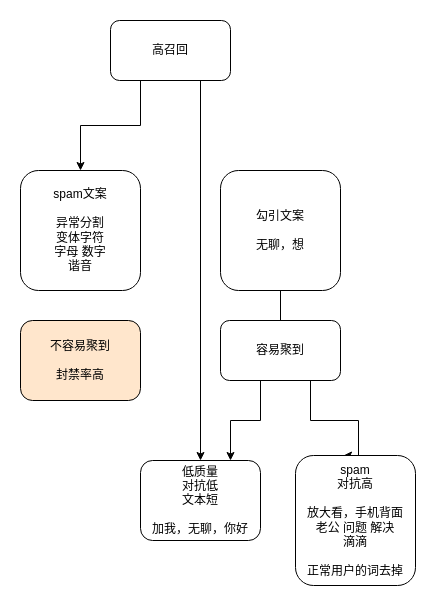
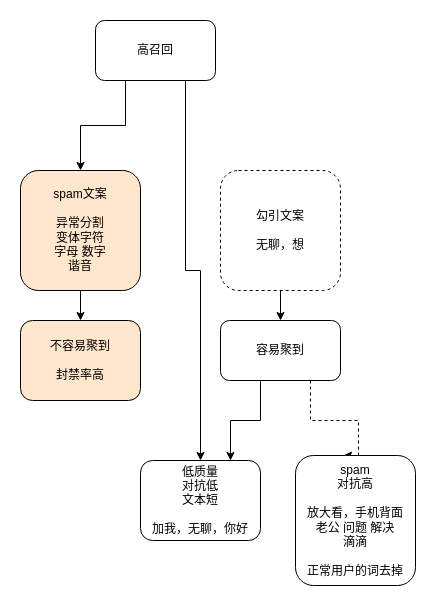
node "高召回": moved (171, 51) -> (156, 51)
node "spam文案 异常分割 变体字符 字母 数字 谐音": fillcolor #ffffff -> #ffe6cc
node "勾引文案 无聊，想": style solid -> dashed
edge "spam文案 异常分割 变体字符 字母 数字 谐音" -> "不容易聚到 封禁率高": added
edge "勾引文案 无聊，想" -- "容易聚到": arrowhead none -> classic
edge "容易聚到" -> "spam 对抗高 放大看，手机背面 老公 问题 解决 滴滴 正常用户的词去掉": style solid -> dashed
